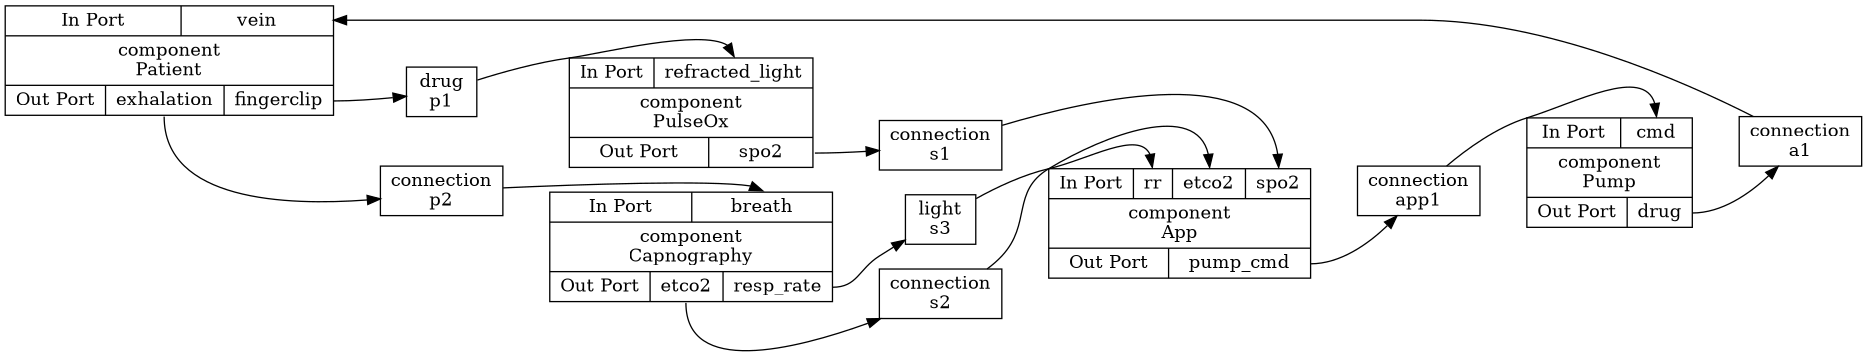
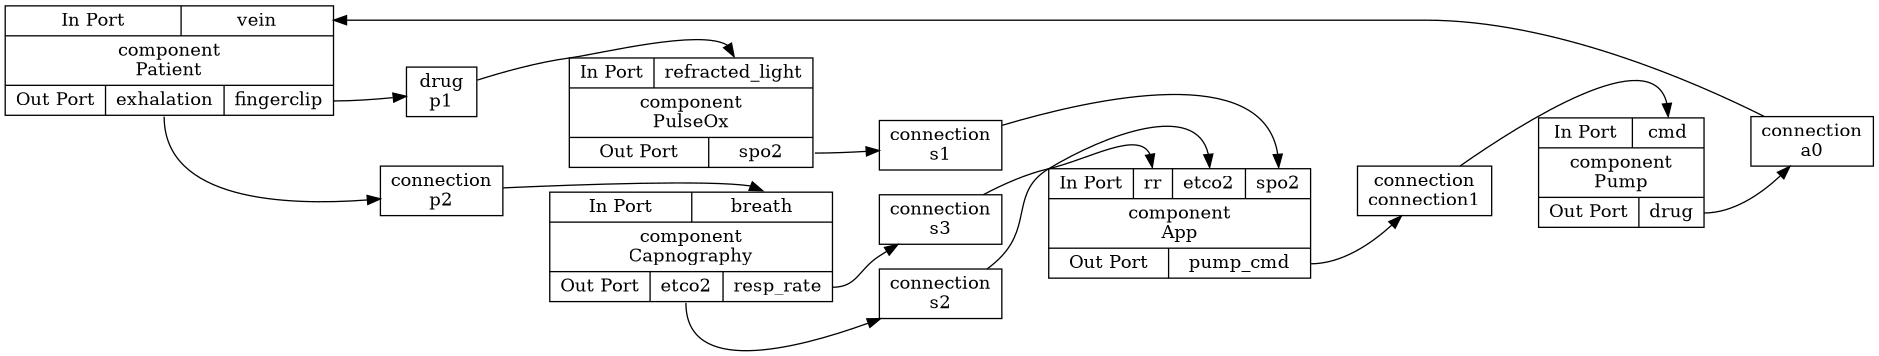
node "connection a1": label "connection a1" -> "connection a0"
node "connection app1": label "connection app1" -> "connection connection1"
node "light s3": label "light s3" -> "connection s3"
